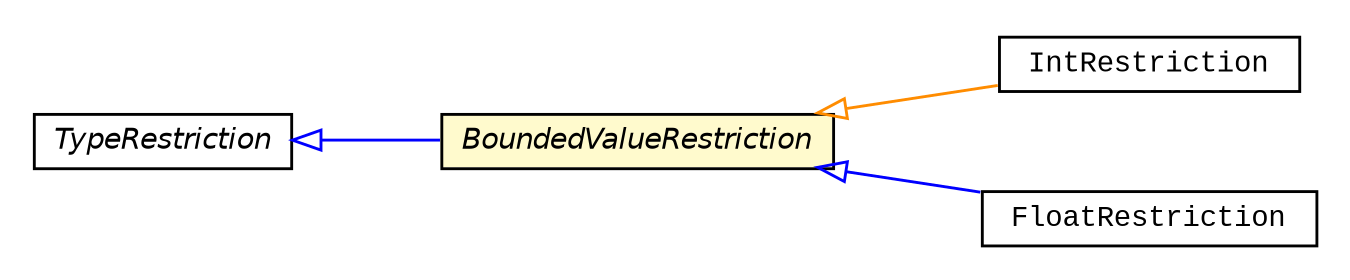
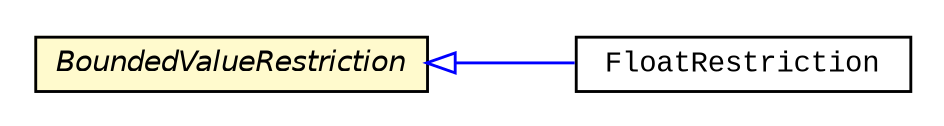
node "IntRestriction": removed
node "TypeRestriction": removed
